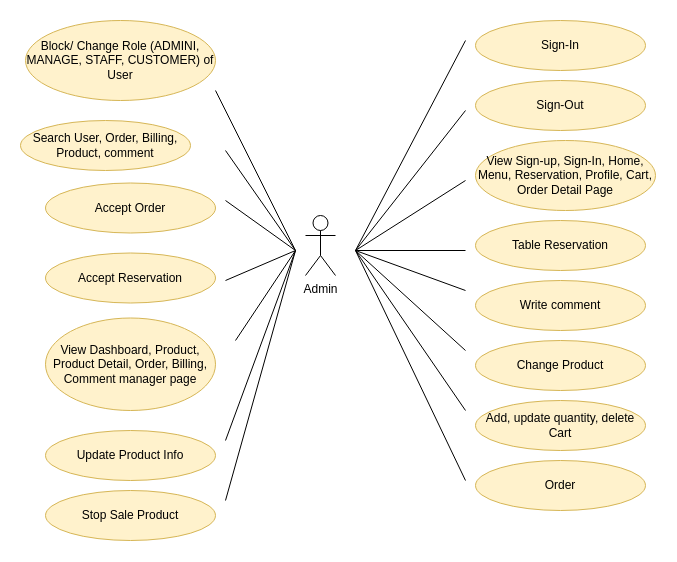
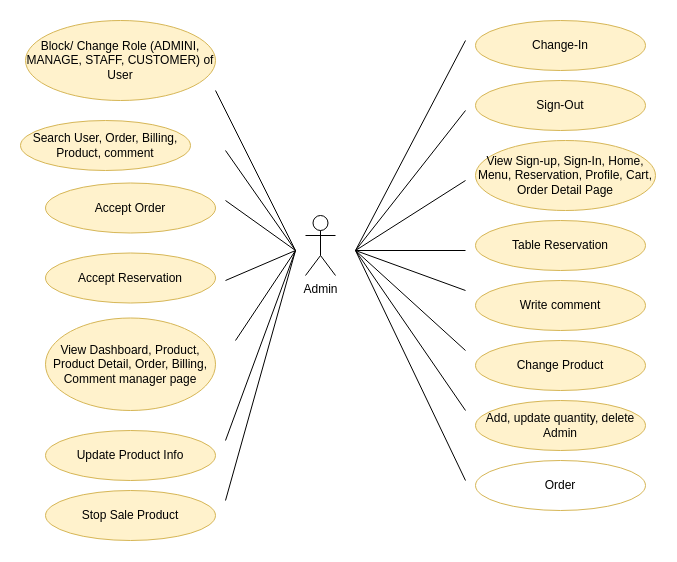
node "Sign-In": label "Sign-In" -> "Change-In"
node "Add, update quantity, delete Cart": label "Add, update quantity, delete Cart" -> "Add, update quantity, delete Admin"
node "Order": fillcolor #fff2cc -> #ffffff
